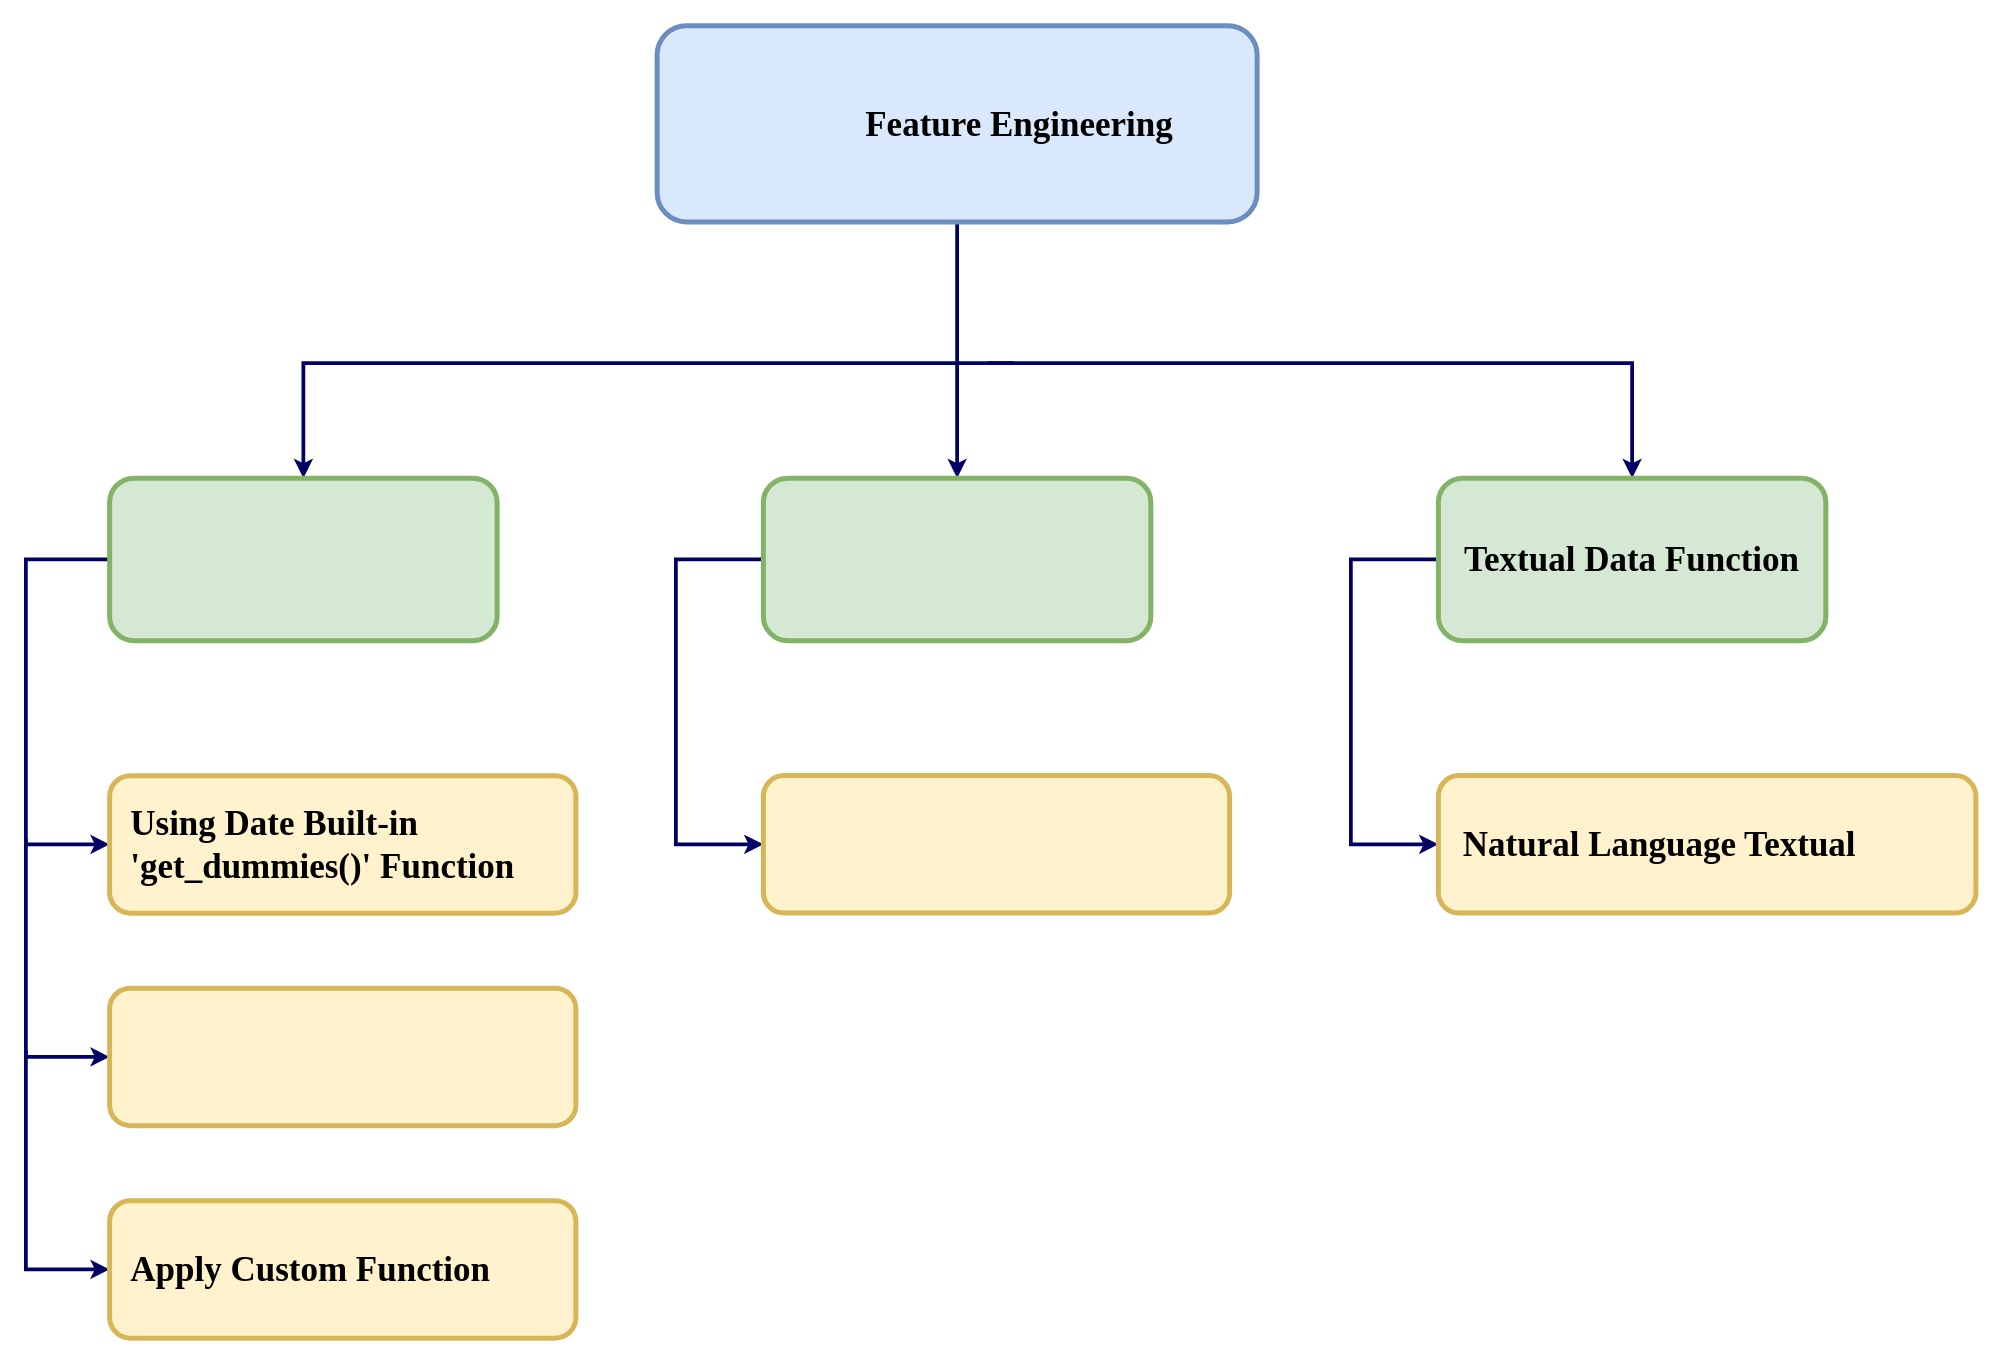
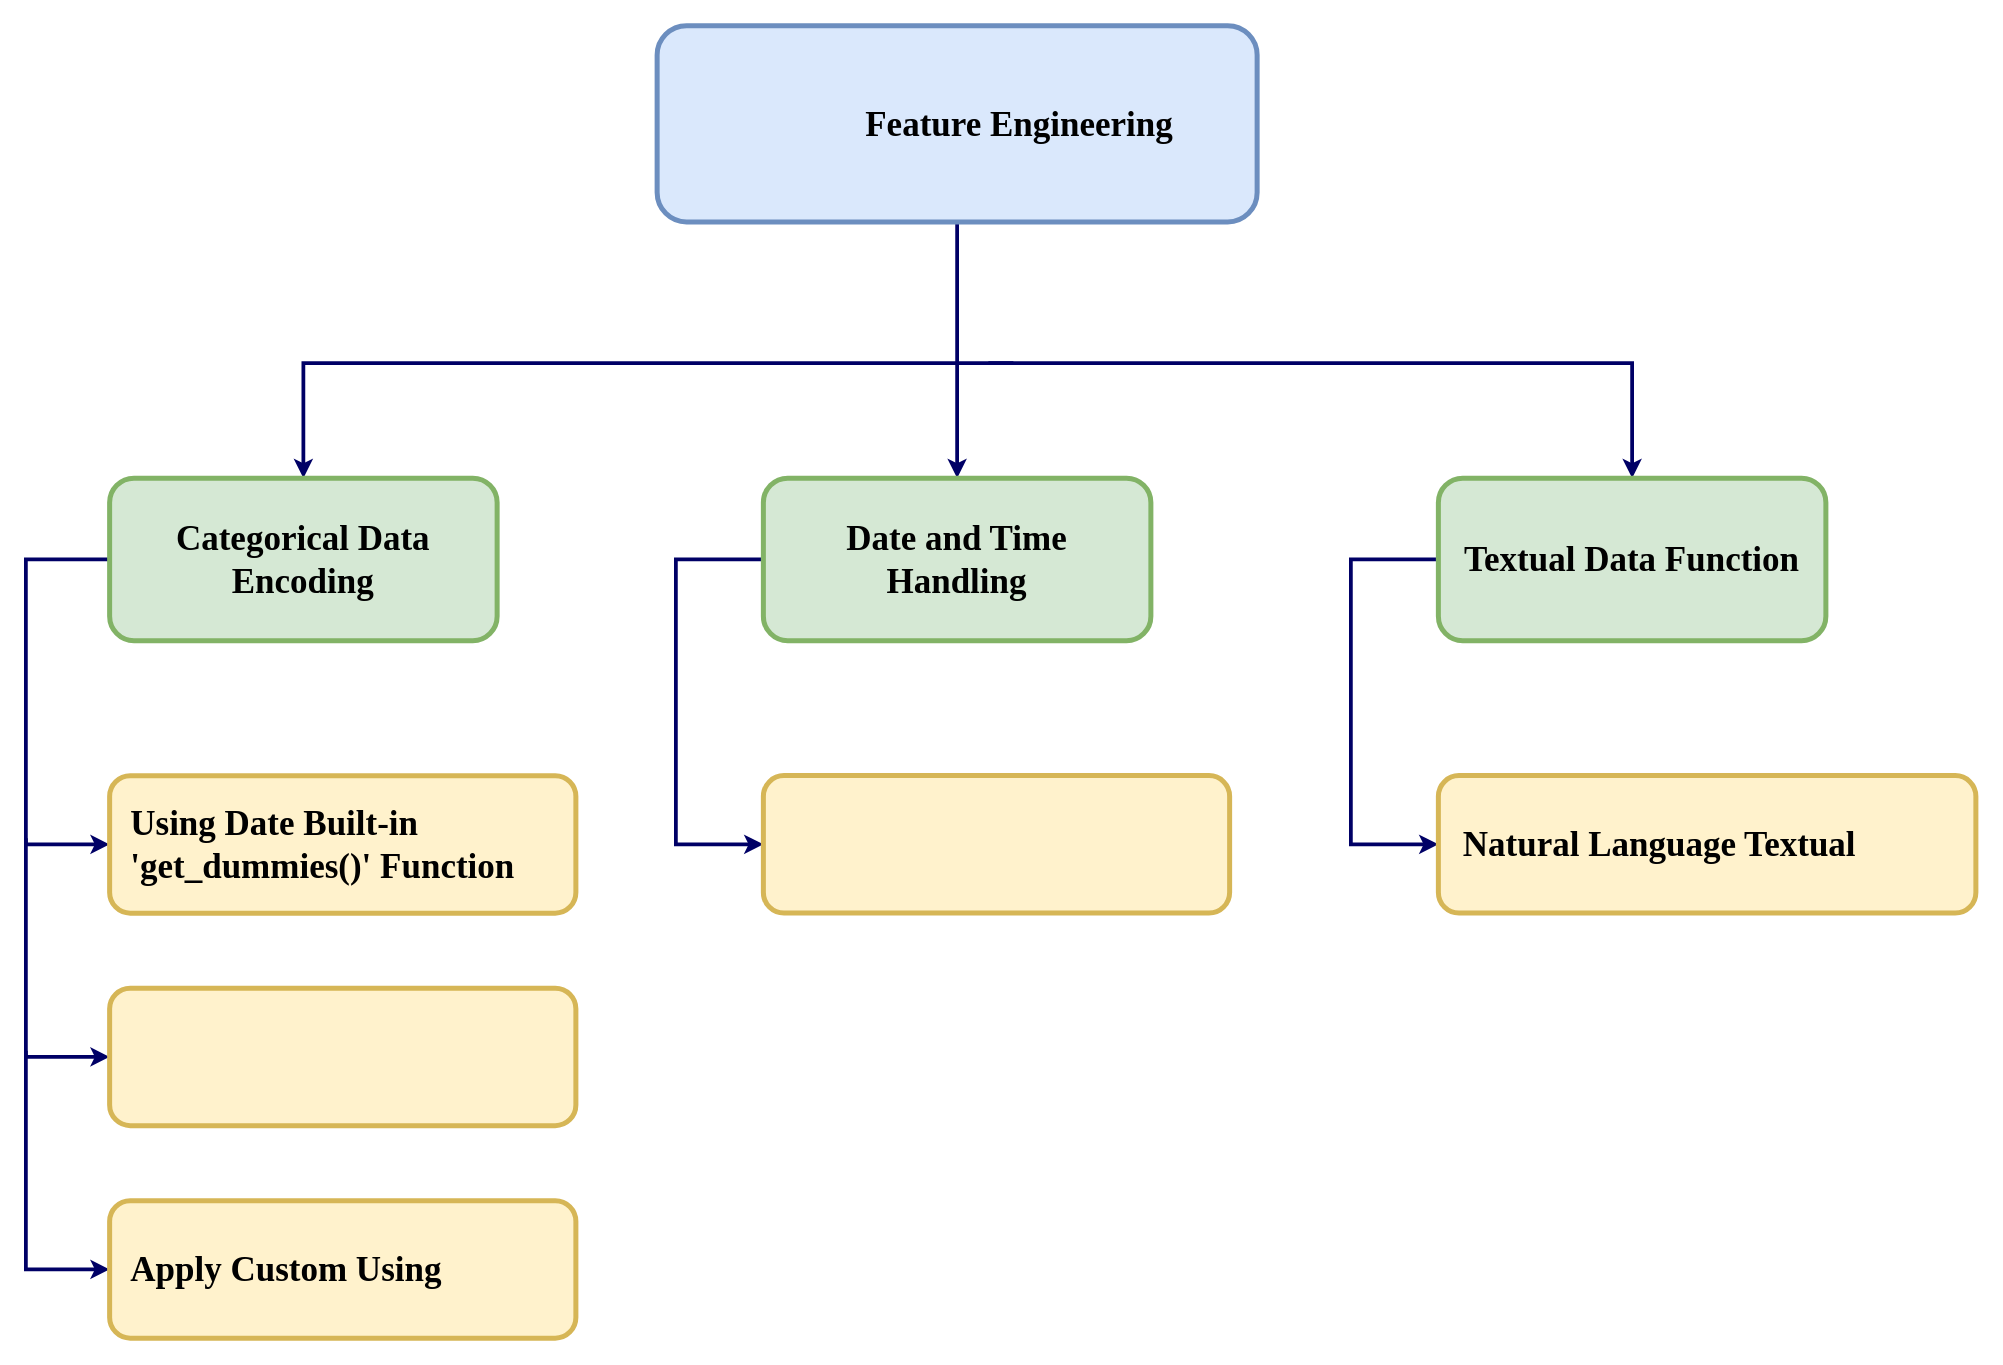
node "Categorical Data Encoding": added
node "Date and Time Handling": added
node "Apply Custom Function": label "Apply Custom Function" -> "Apply Custom Using"
